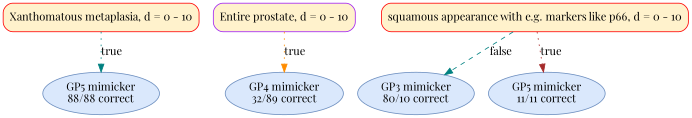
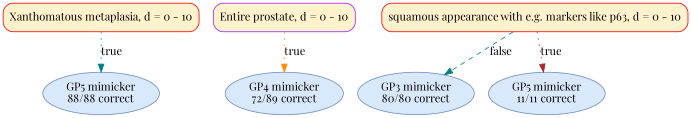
node "squamous appearance with e.g. markers like p66, d = 0 - 10": label "squamous appearance with e.g. markers like p66, d = 0 - 10" -> "squamous appearance with e.g. markers like p63, d = 0 - 10"
node "GP4 mimicker": text "32/89 correct" -> "72/89 correct"
node "GP3 mimicker": text "80/10 correct" -> "80/80 correct"
